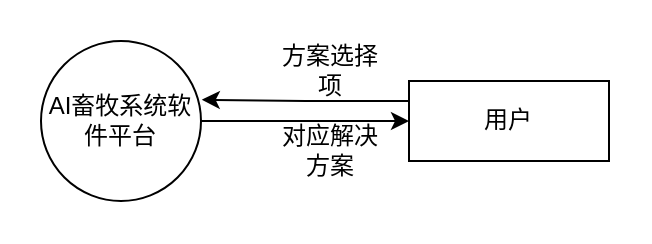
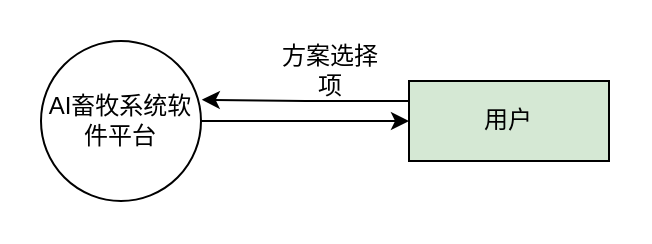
node "用户": fillcolor #ffffff -> #d5e8d4
node "对应解决方案": removed
